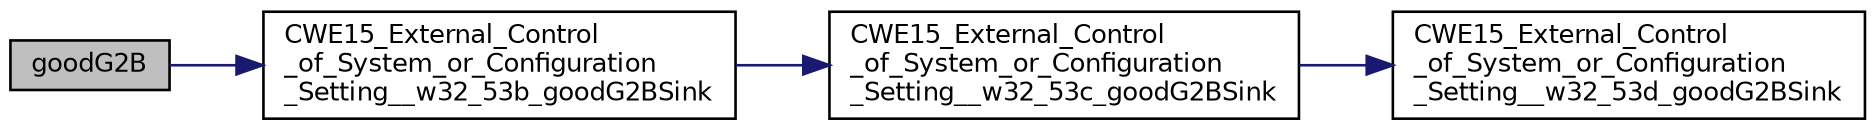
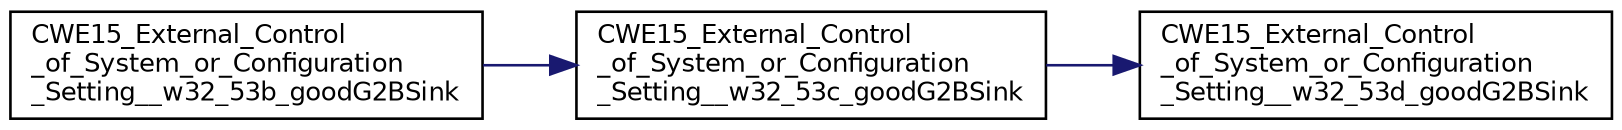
node "goodG2B": removed
